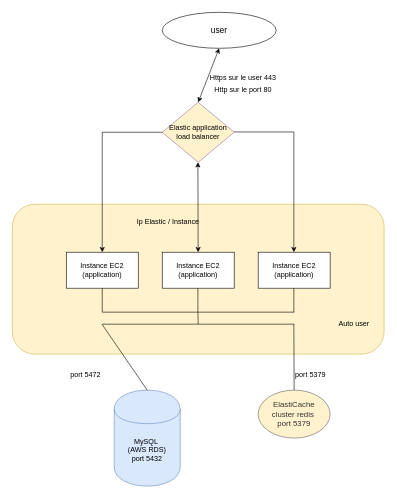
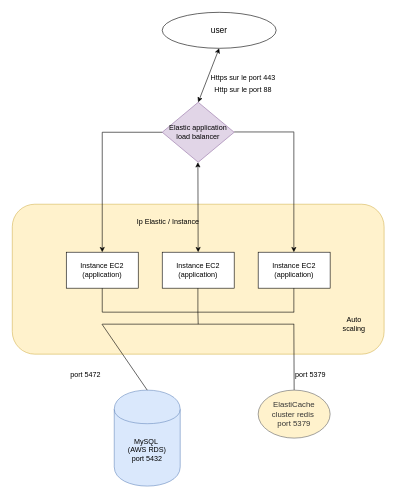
node "Https sur le user 443": label "Https sur le user 443" -> "Https sur le port 443"
node "Http sur le port 80": label "Http sur le port 80" -> "Http sur le port 88"
node "Elastic application load balancer": fillcolor #fff2cc -> #e1d5e7
node "Auto user": label "Auto user" -> "Auto scaling"
